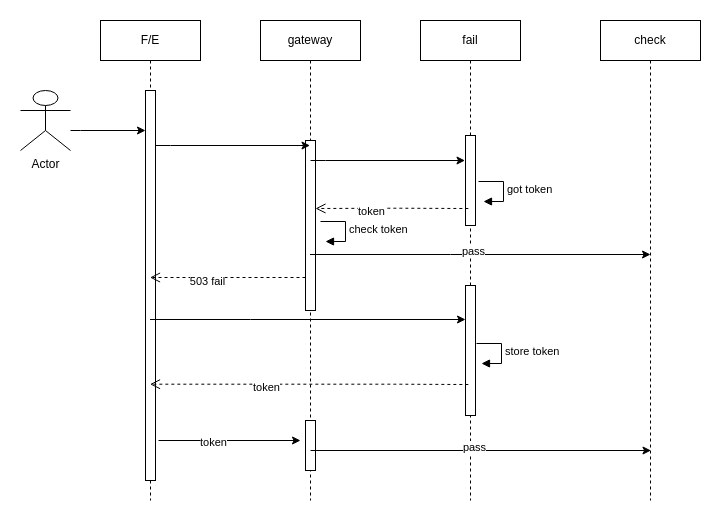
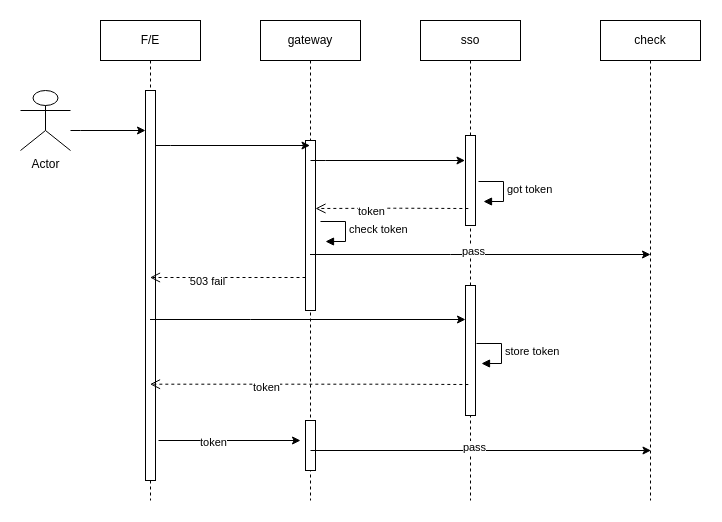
node "fail": label "fail" -> "sso"
